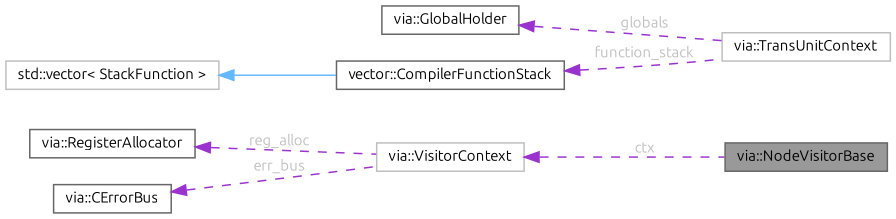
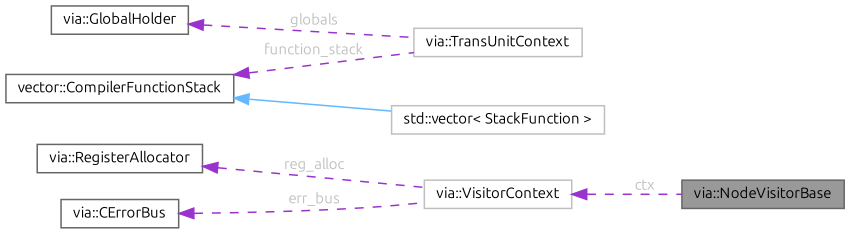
edge "vector::CompilerFunctionStack" -> "std::vector< StackFunction >": reversed
